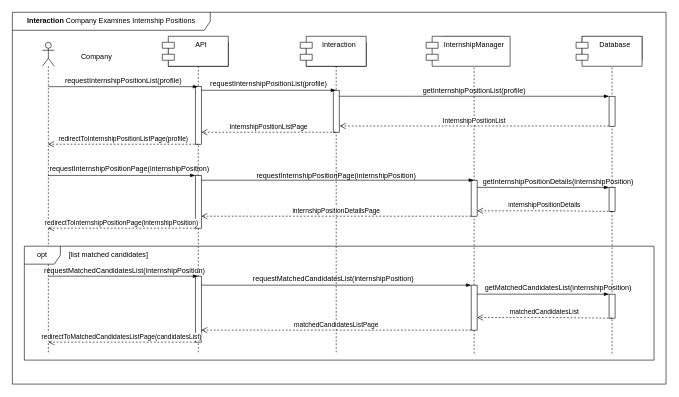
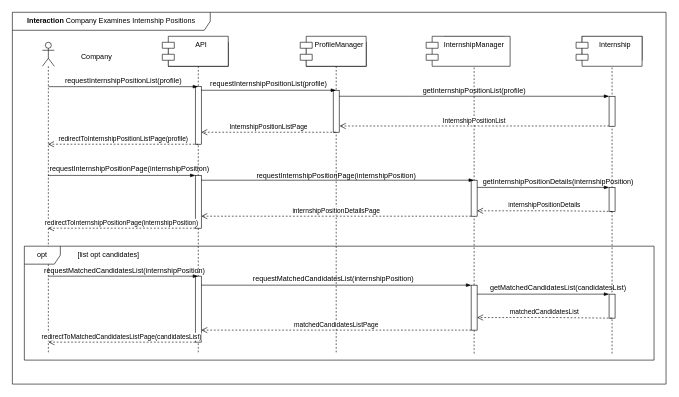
node "Interaction": label "Interaction" -> "ProfileManager"
node "Database": label "Database" -> "Internship"
node "[list matched candidates]": label "[list matched candidates]" -> "[list opt candidates]"
node "getMatchedCandidatesList(internshipPosition)": label "getMatchedCandidatesList(internshipPosition)" -> "getMatchedCandidatesList(candidatesList)"
